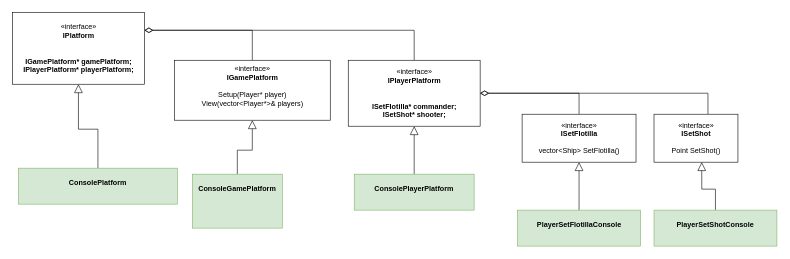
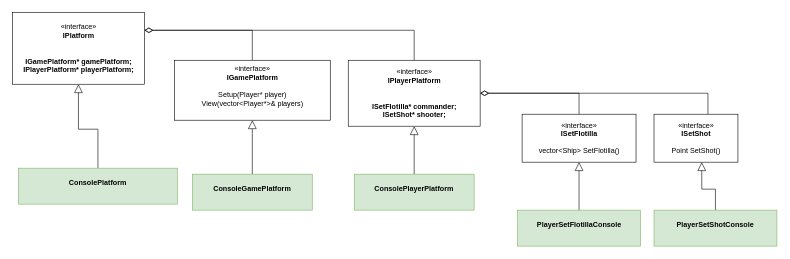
node "ConsoleGamePlatform": size 90x54 -> 120x36
